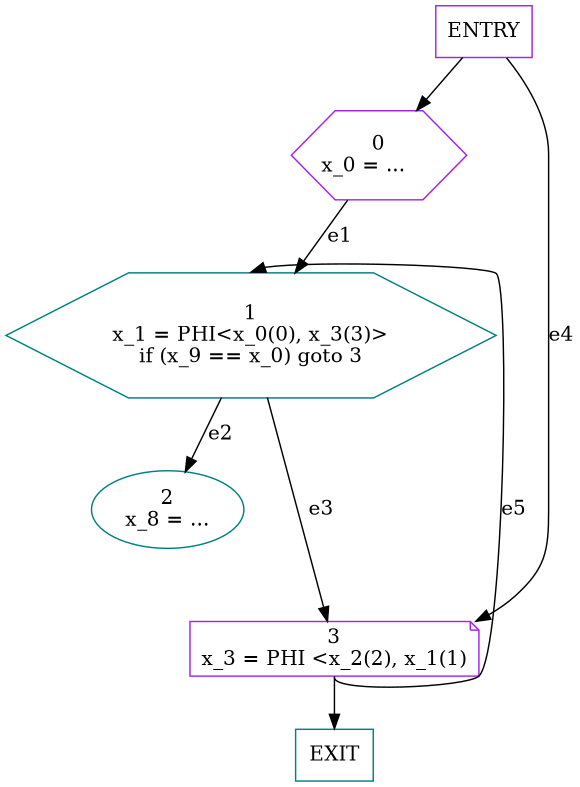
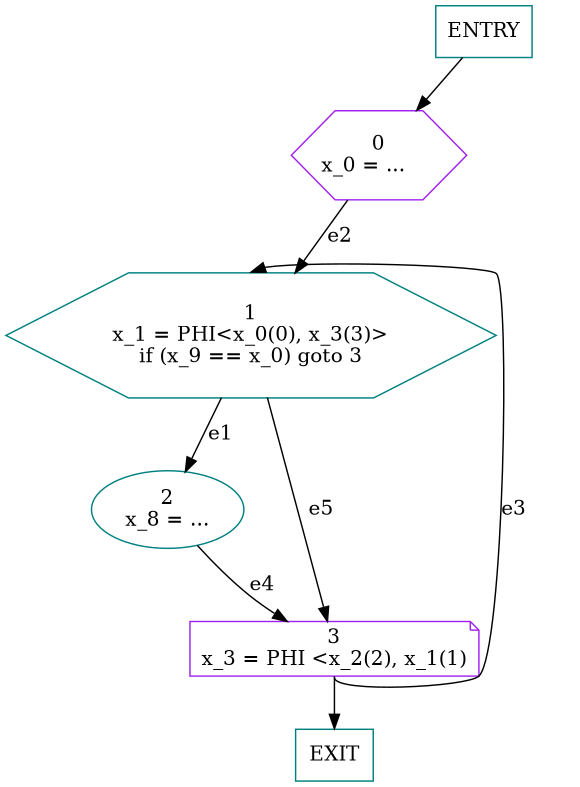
node "ENTRY": color purple -> teal
edge "0 x_0 = ..." -> "1 x_1 = PHI<x_0(0), x_3(3)> if (x_9 == x_0) goto 3": label "e1" -> "e2"
edge "ENTRY" -> "3 x_3 = PHI <x_2(2), x_1(1)": now "2 x_8 = ..." -> "3 x_3 = PHI <x_2(2), x_1(1)"
edge "1 x_1 = PHI<x_0(0), x_3(3)> if (x_9 == x_0) goto 3" -> "2 x_8 = ...": label "e2" -> "e1"
edge "1 x_1 = PHI<x_0(0), x_3(3)> if (x_9 == x_0) goto 3" -> "3 x_3 = PHI <x_2(2), x_1(1)": label "e3" -> "e5"
edge "3 x_3 = PHI <x_2(2), x_1(1)" -> "1 x_1 = PHI<x_0(0), x_3(3)> if (x_9 == x_0) goto 3": label "e5" -> "e3"
